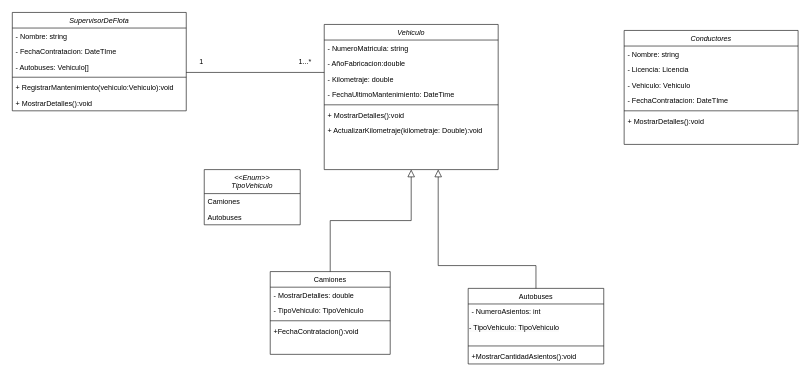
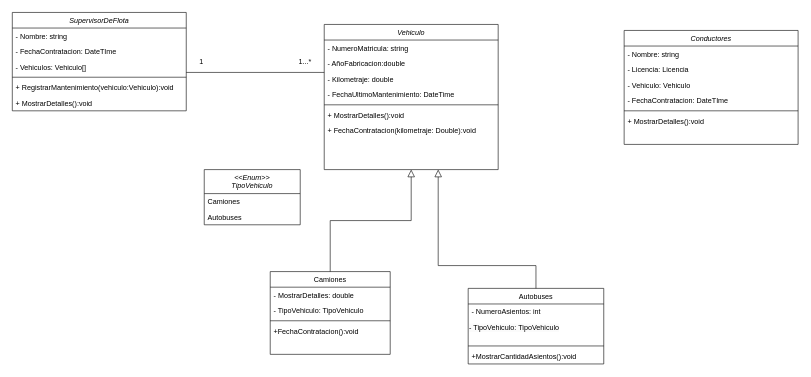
node "- Autobuses: Vehiculo[]": label "- Autobuses: Vehiculo[]" -> "- Vehiculos: Vehiculo[]"
node "+ ActualizarKilometraje(kilometraje: Double):void": label "+ ActualizarKilometraje(kilometraje: Double):void" -> "+ FechaContratacion(kilometraje: Double):void"
